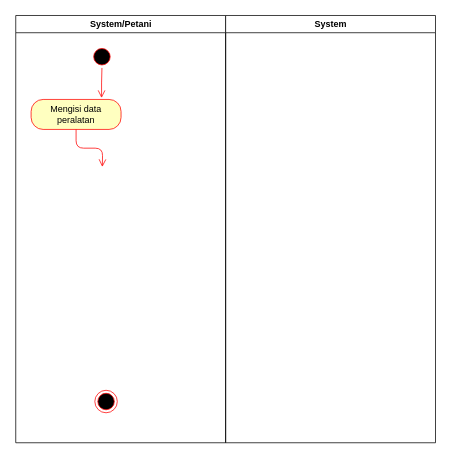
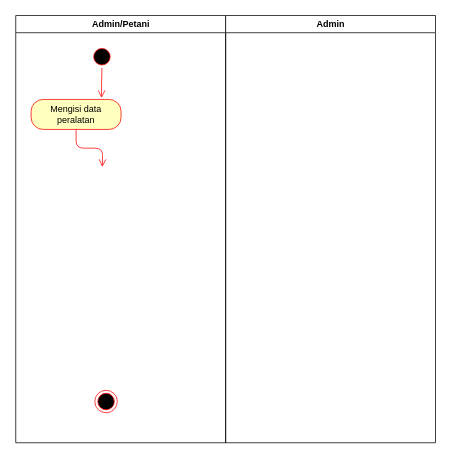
node "System/Petani": label "System/Petani" -> "Admin/Petani"
node "System": label "System" -> "Admin"
